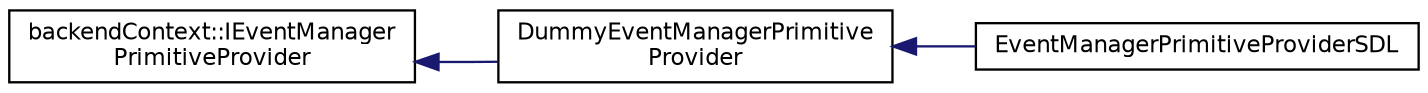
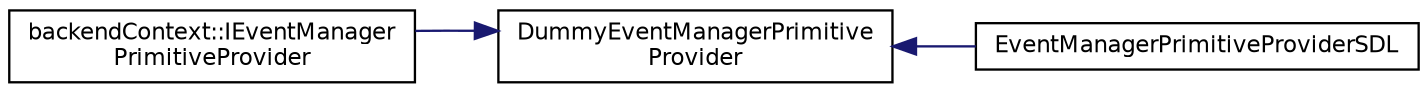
edge "DummyEventManagerPrimitive Provider" -> "backendContext::IEventManager PrimitiveProvider": reversed
